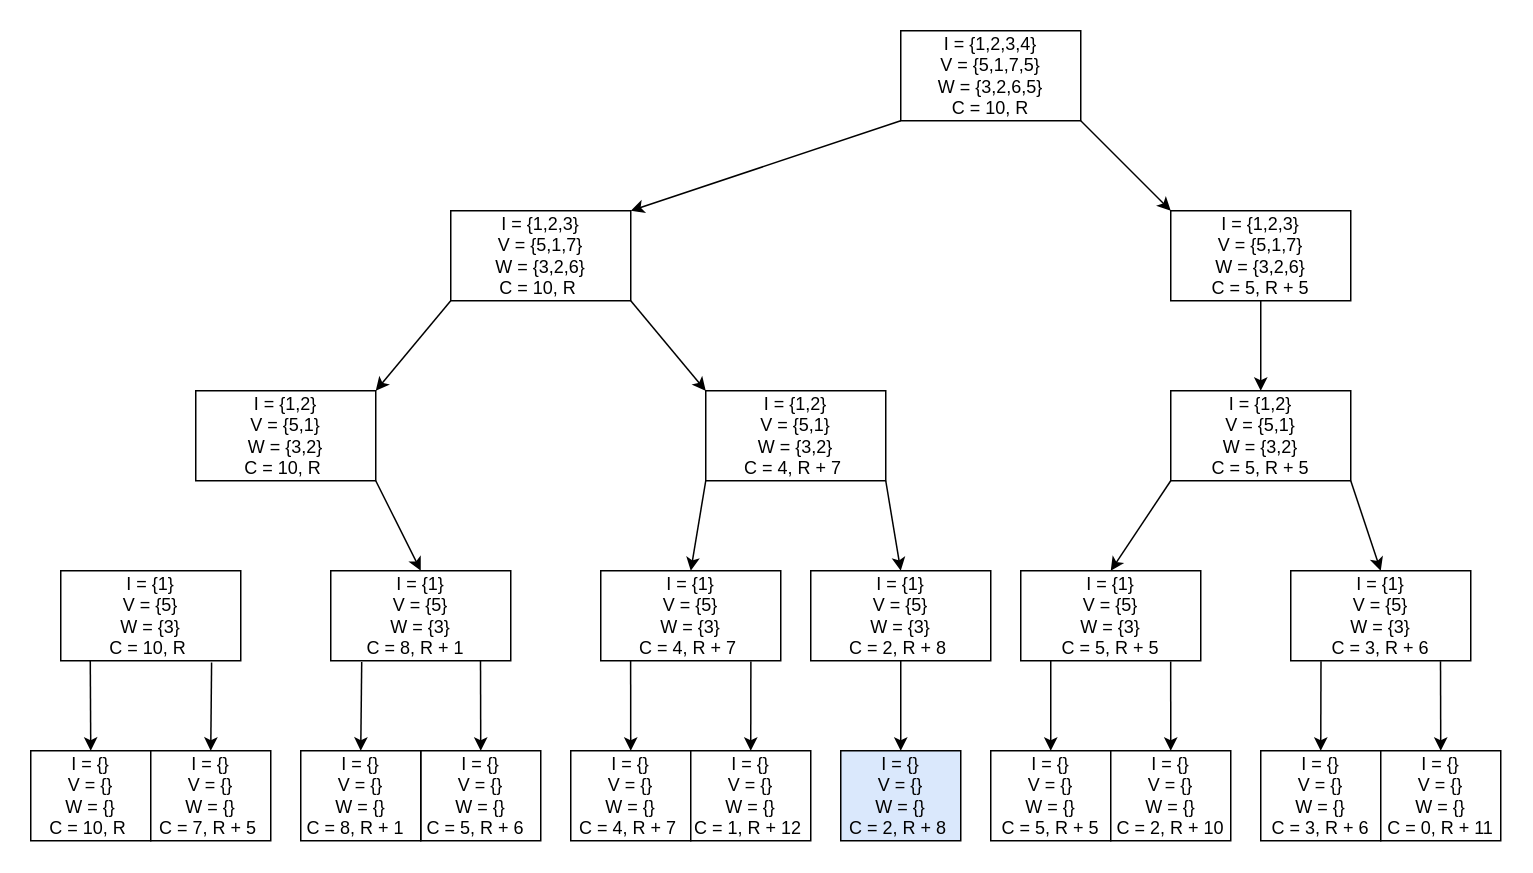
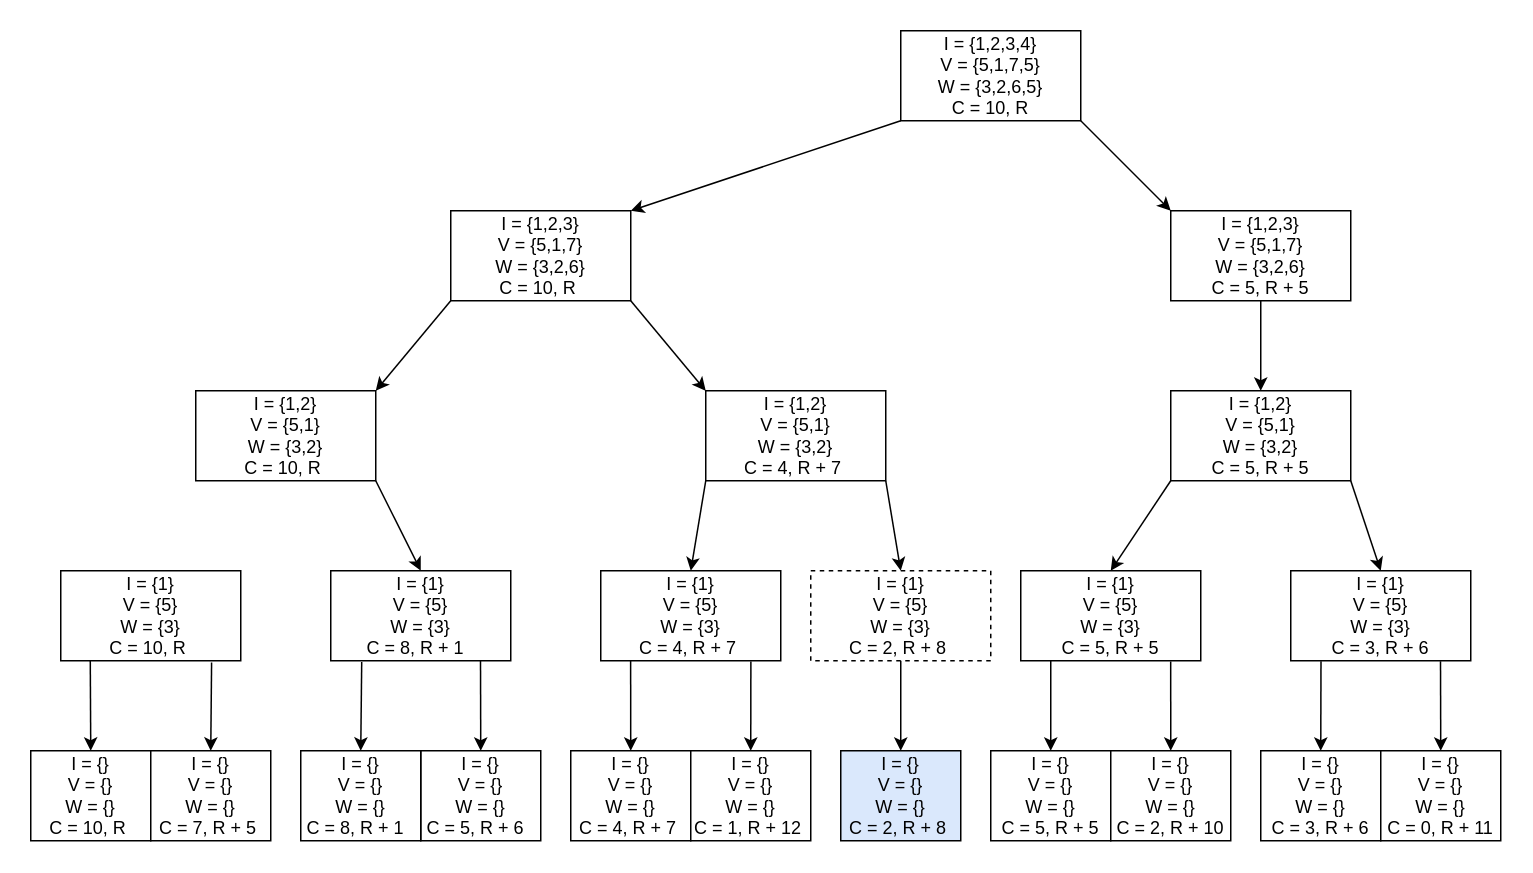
node "I = {1} V = {5} W = {3} C = 2, R + 8": style solid -> dashed
